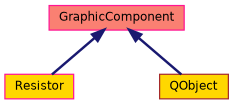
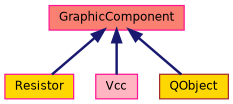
node "Vcc": added
